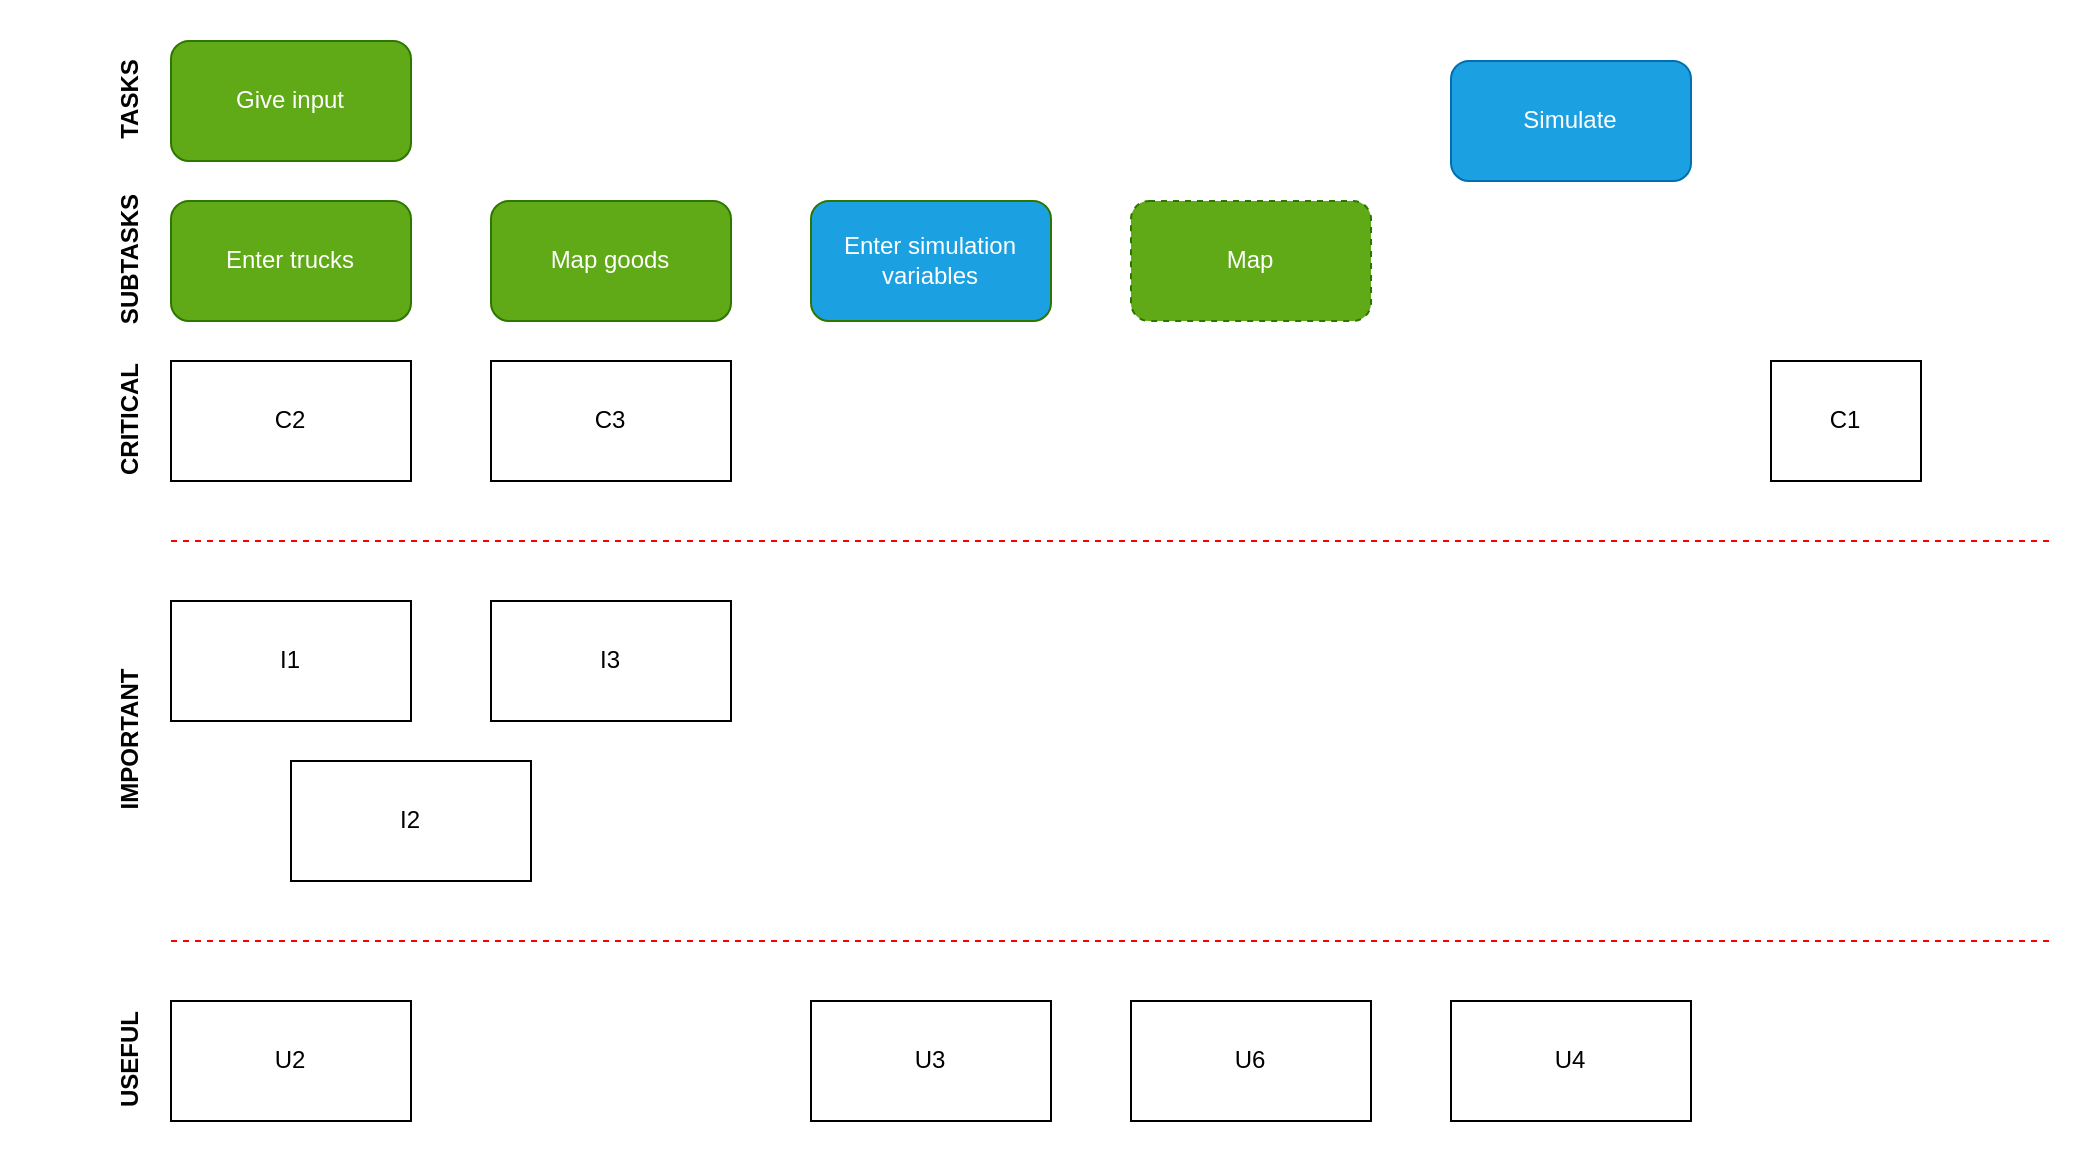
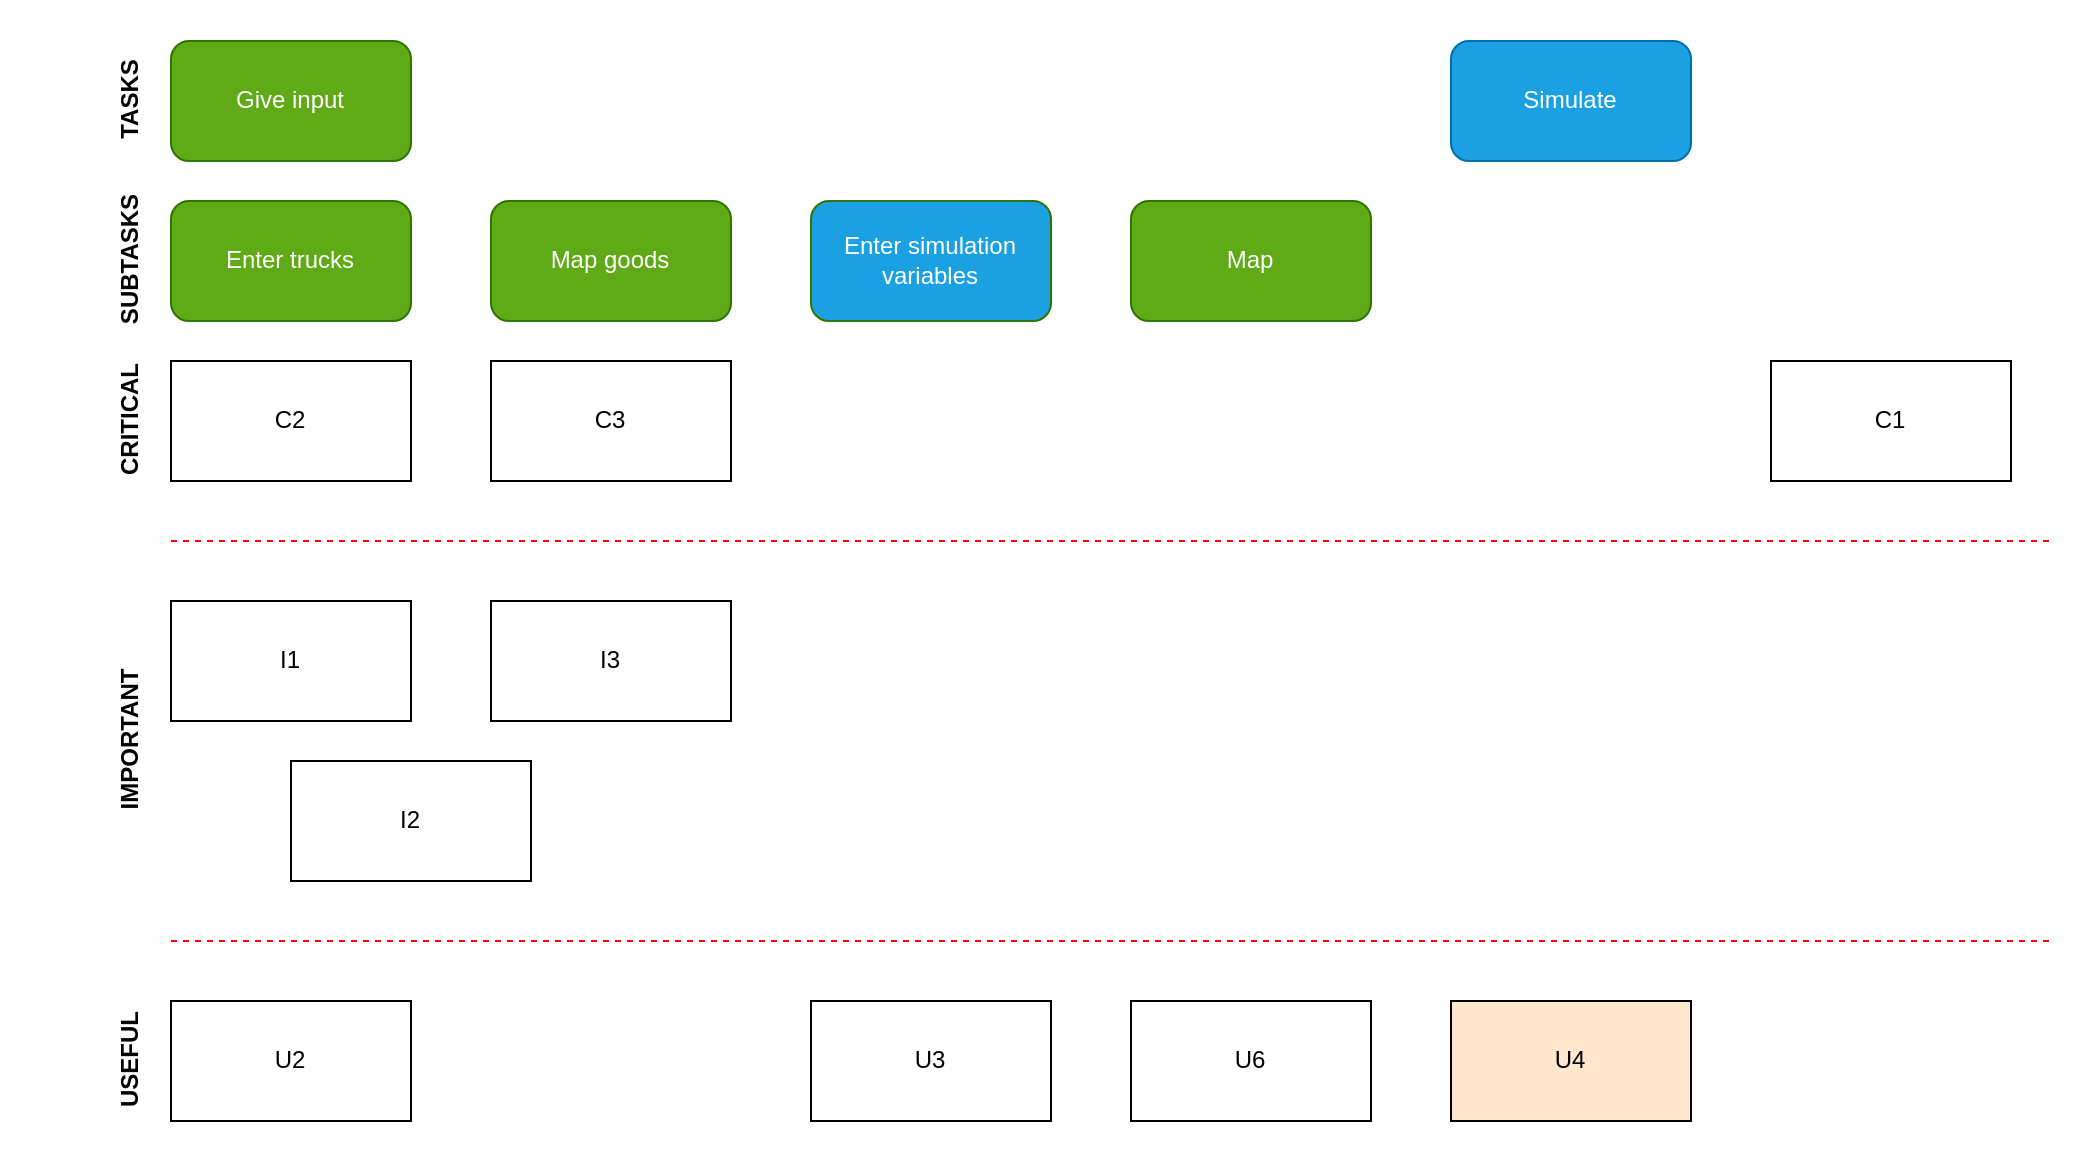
node "Simulate": moved (1571, 121) -> (1571, 101)
node "Map": style dashed -> solid
node "C1": size 150x120 -> 240x120
node "U4": fillcolor #ffffff -> #ffe6cc
